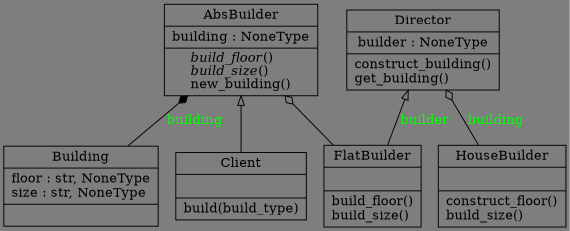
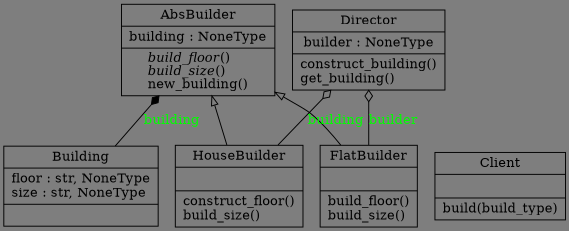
edge "FlatBuilder" -> "Director": arrowhead empty -> odiamond
edge "FlatBuilder" -> "AbsBuilder": arrowhead odiamond -> empty
edge "Client" -> "AbsBuilder": now "HouseBuilder" -> "AbsBuilder"
